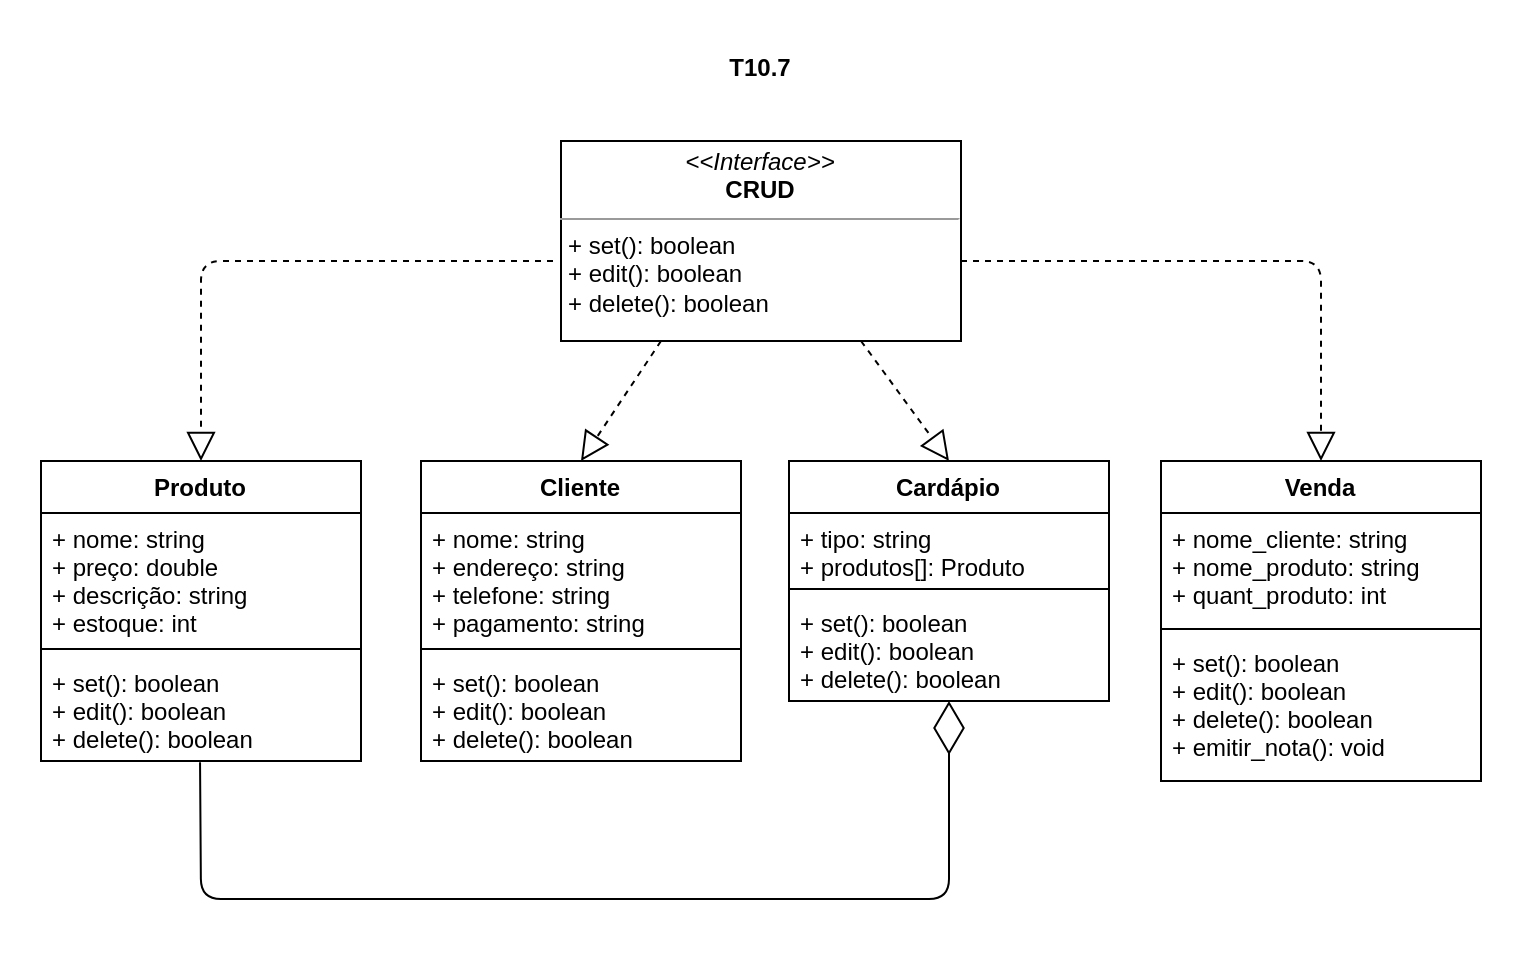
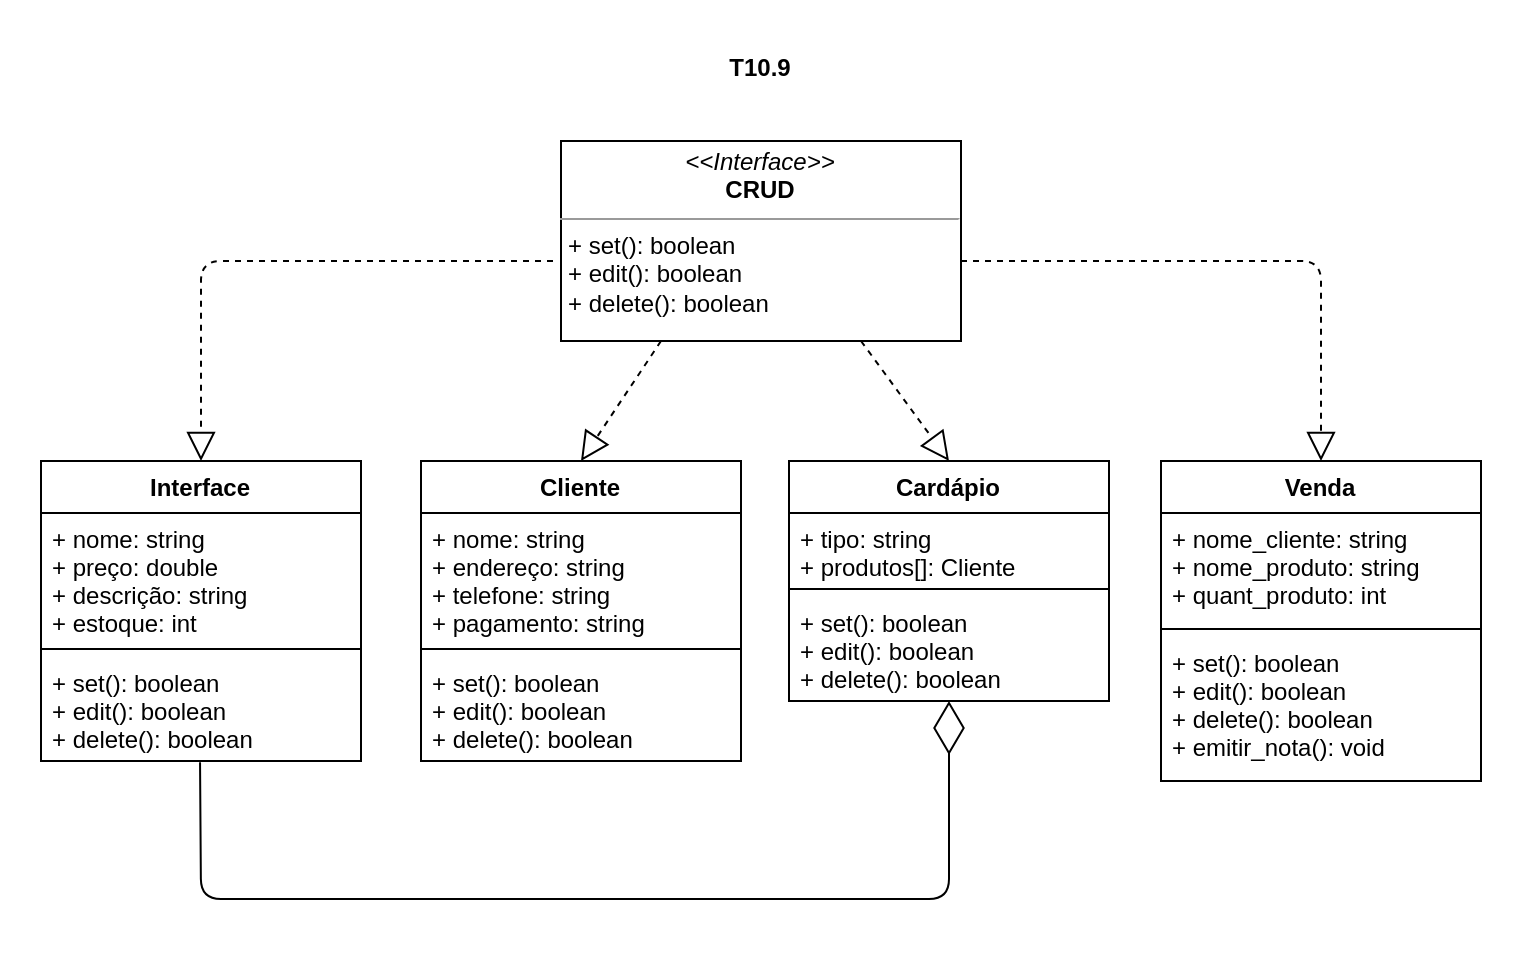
node "T10.7": label "T10.7" -> "T10.9"
node "Produto": label "Produto" -> "Interface"
node "+ tipo: string + produtos[]: Produto": label "+ tipo: string + produtos[]: Produto" -> "+ tipo: string + produtos[]: Cliente"
